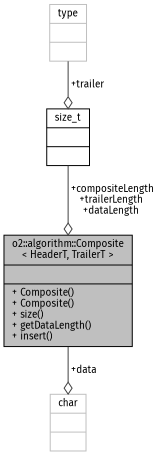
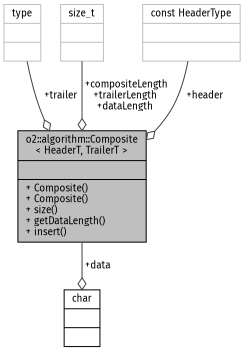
node "const HeaderType": added
edge "type" -> "size_t": now "type" -> "o2::algorithm::Composite"
node "size_t": color black -> grey75
node "char": color grey75 -> black
